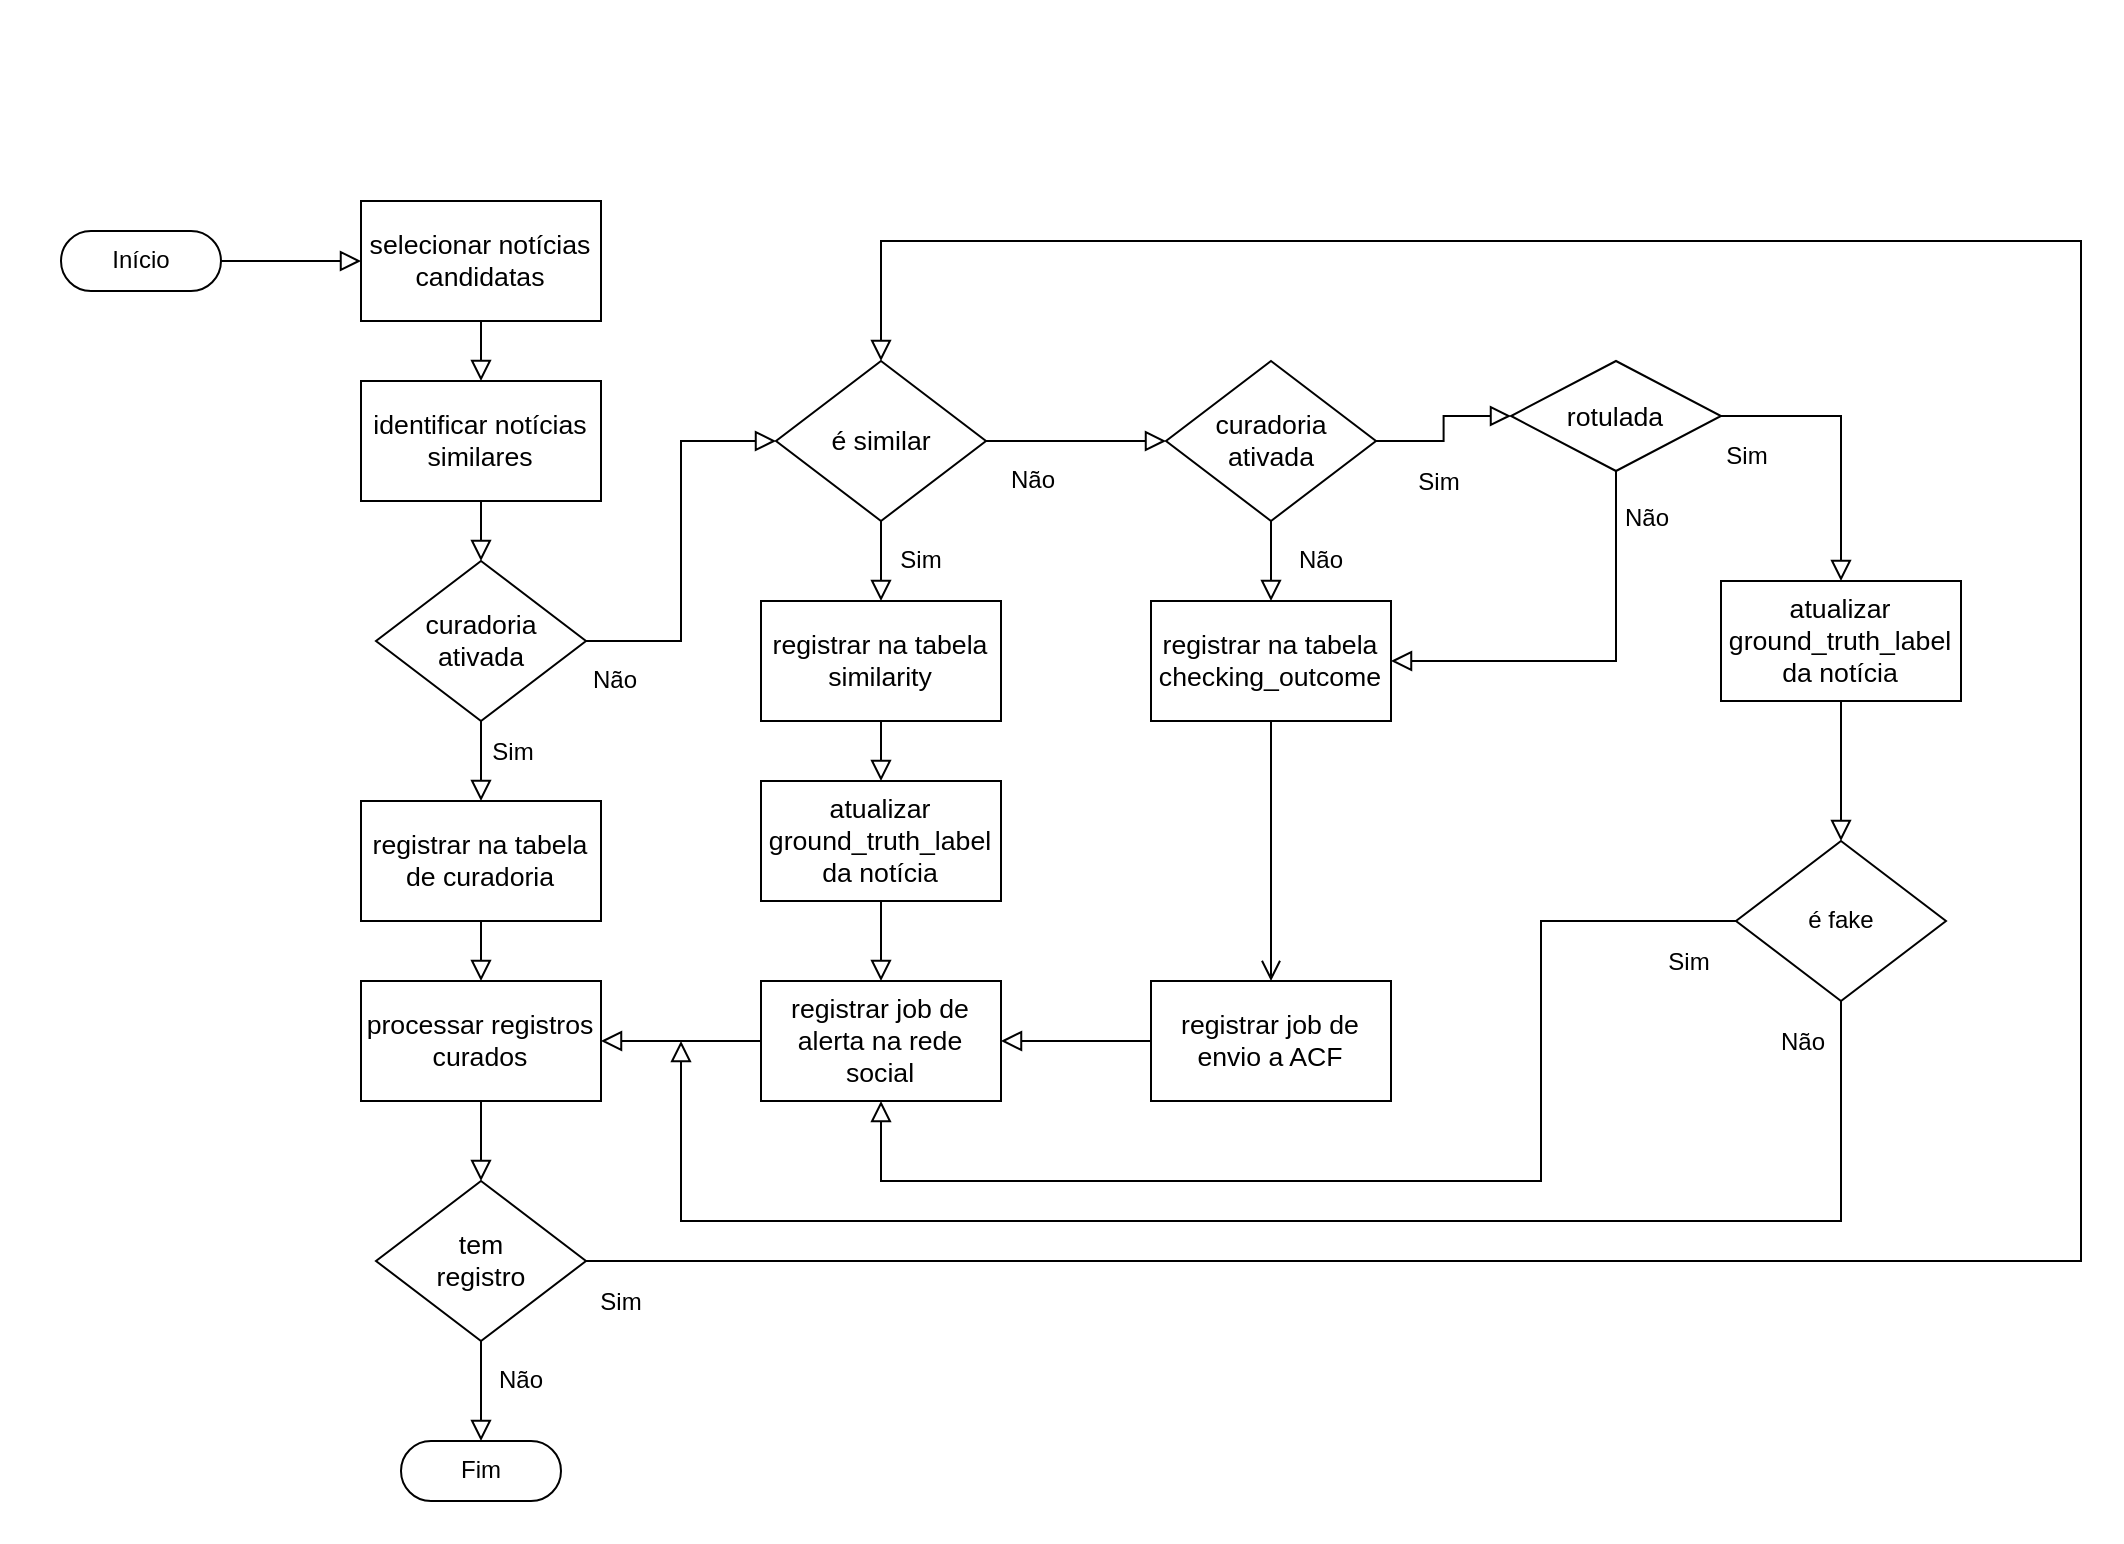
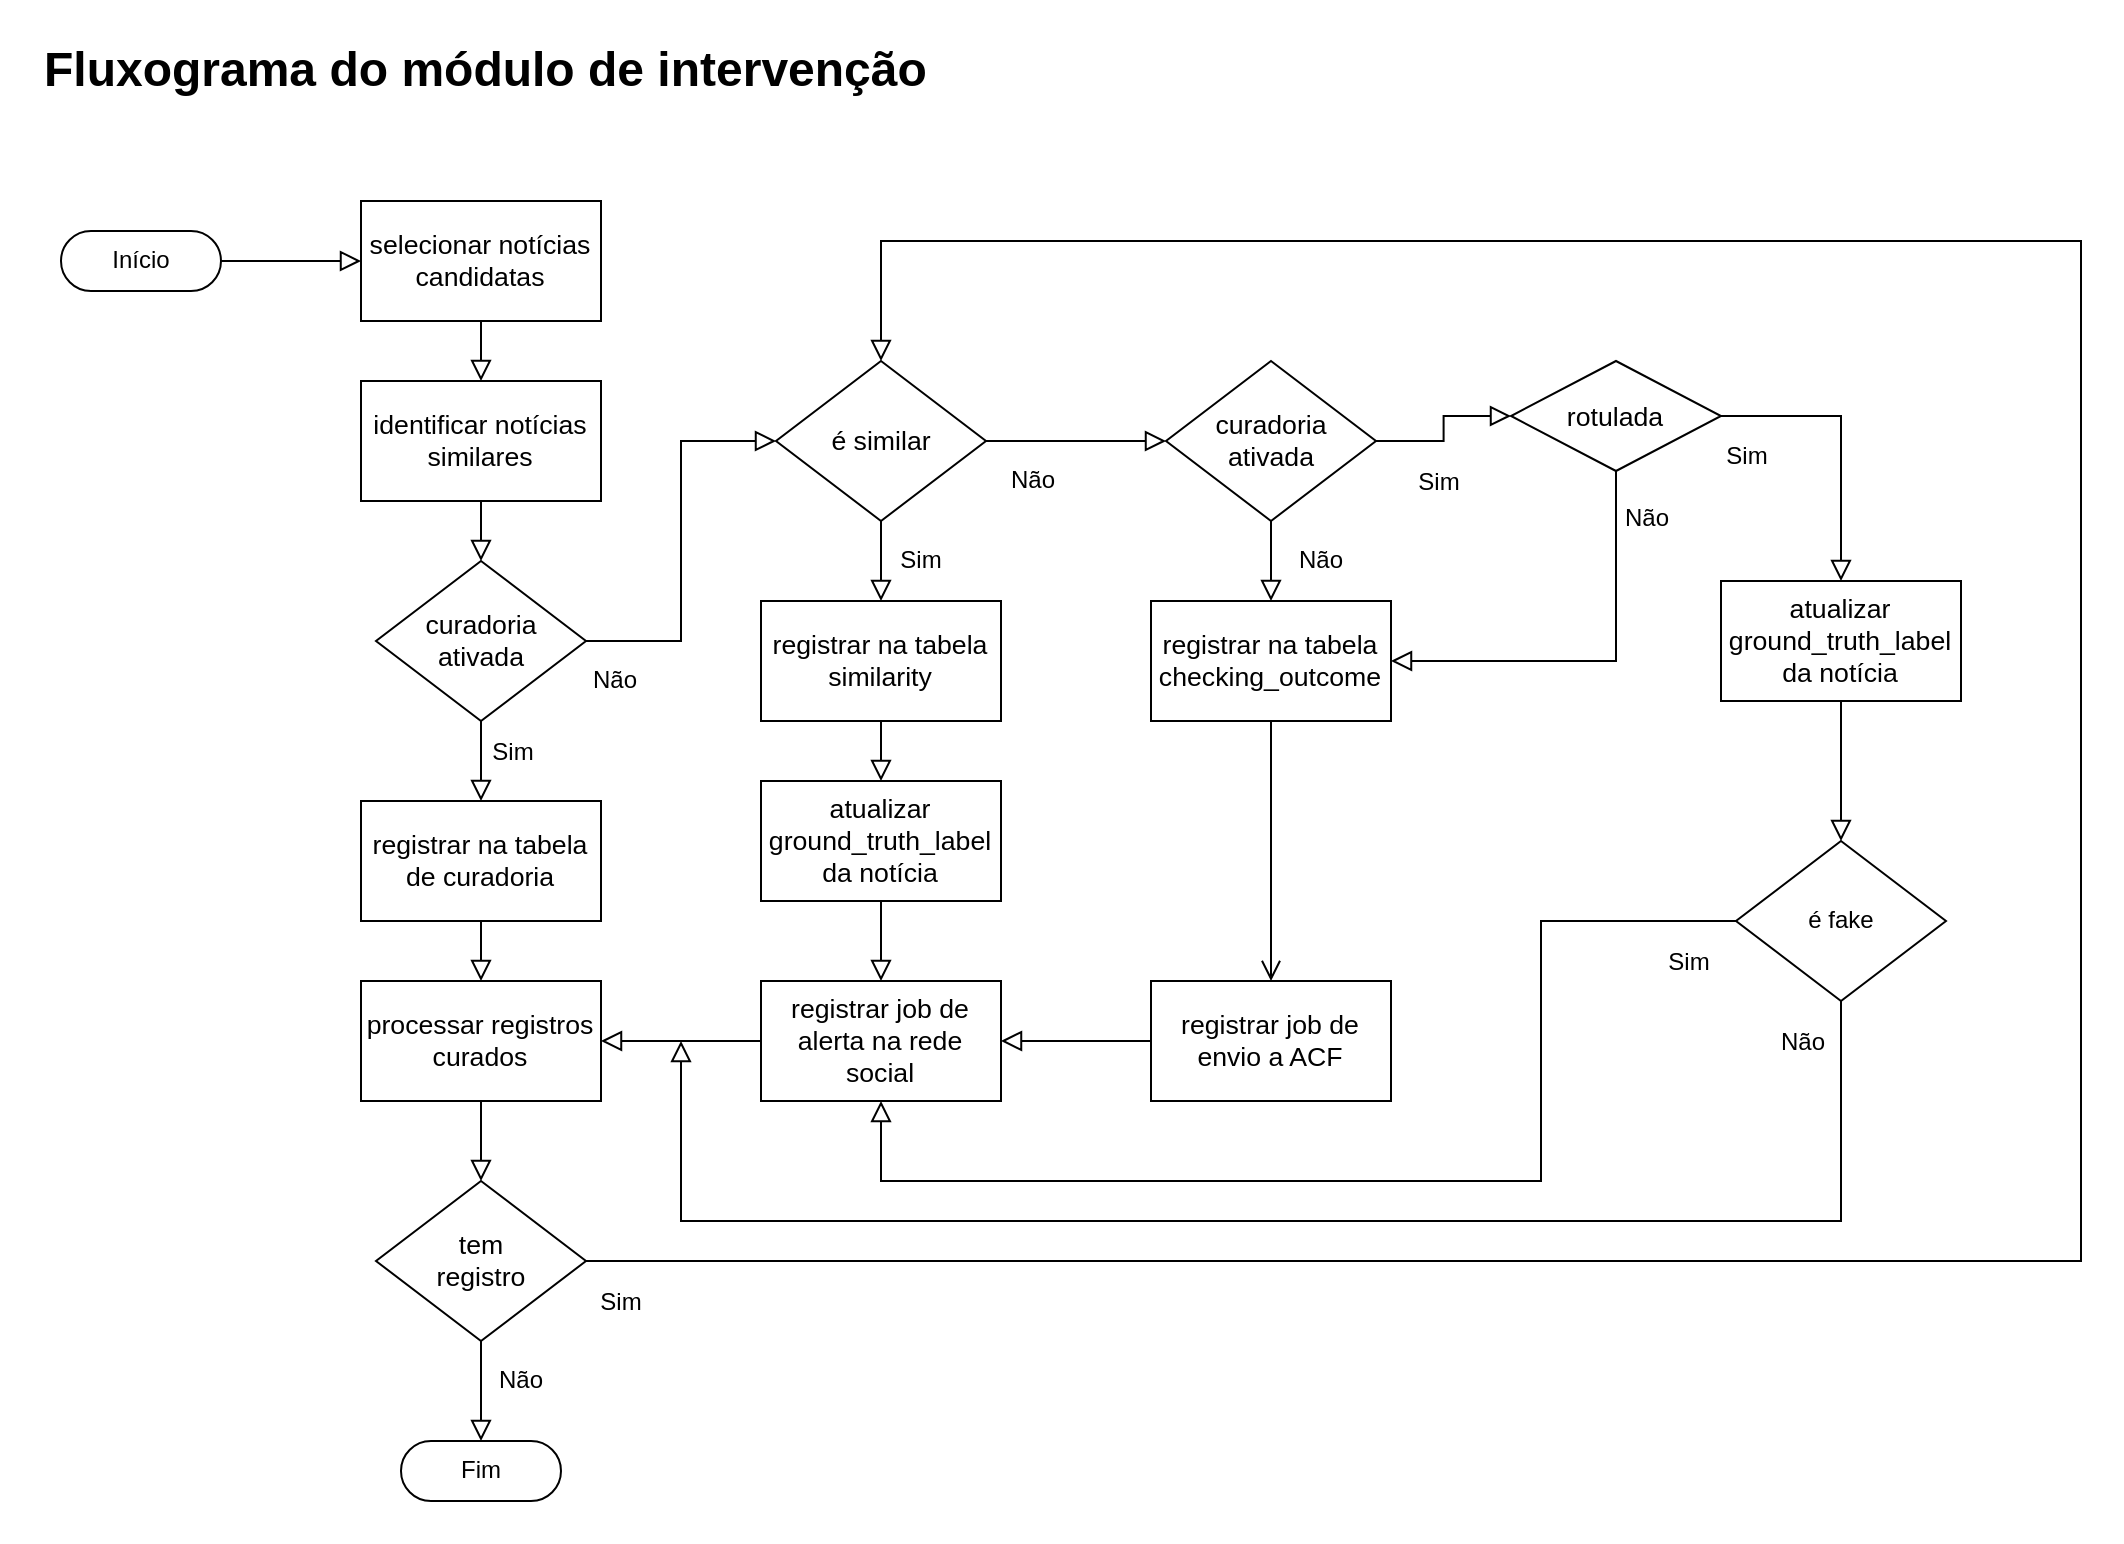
node "Fluxograma do módulo de intervenção": added
